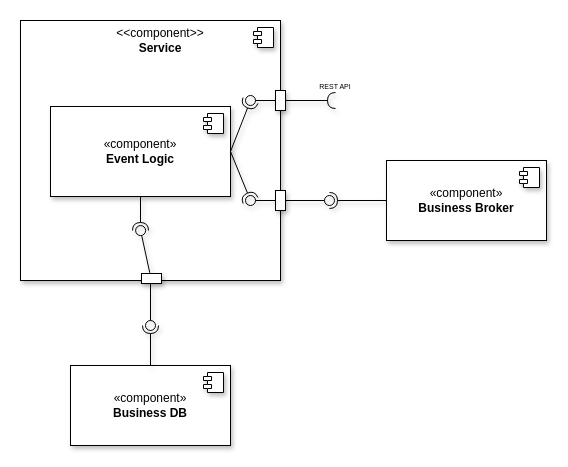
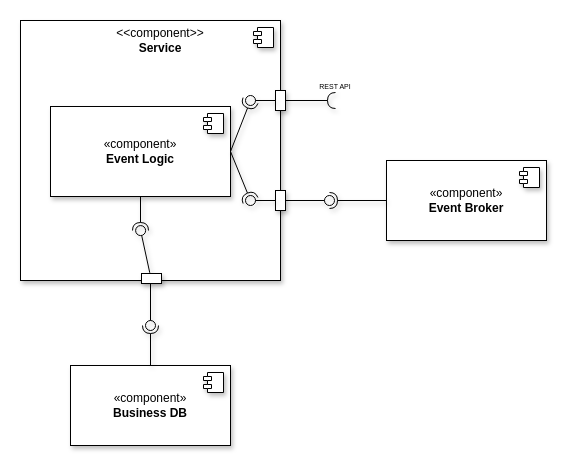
node "«component» Business Broker": label "«component» Business Broker" -> "«component» Event Broker"
